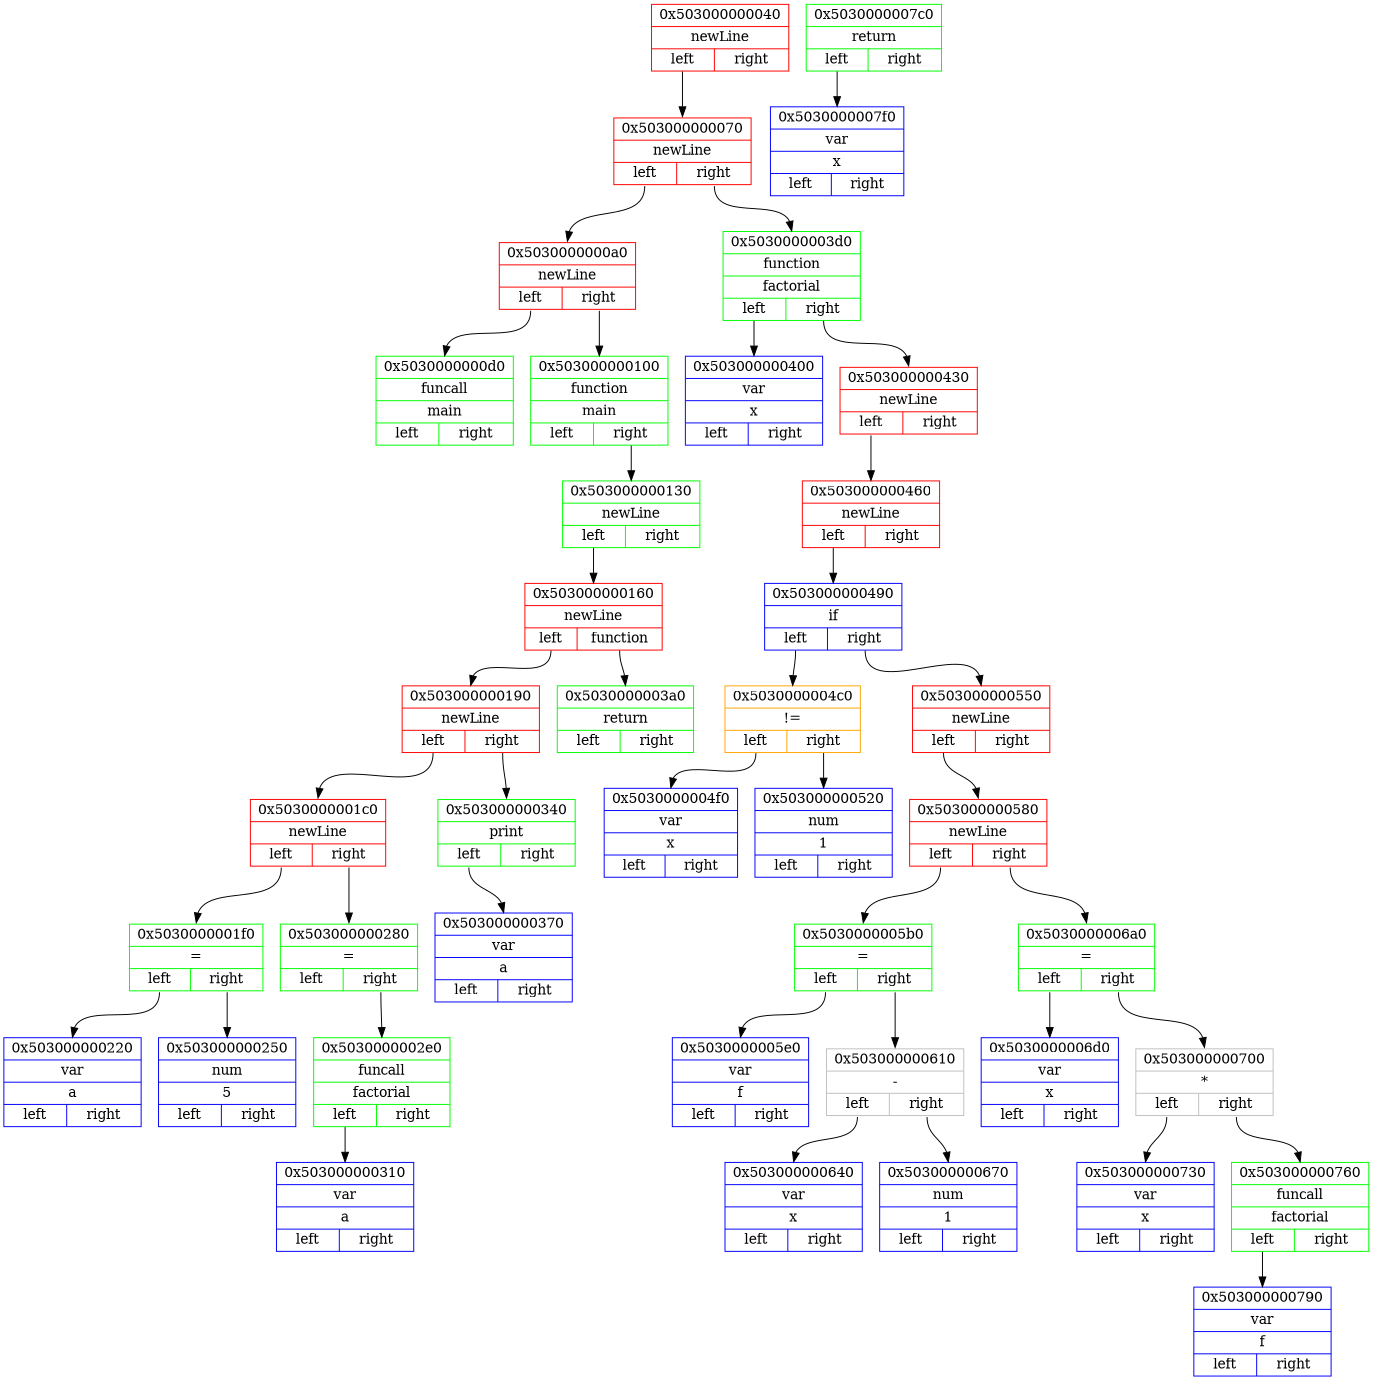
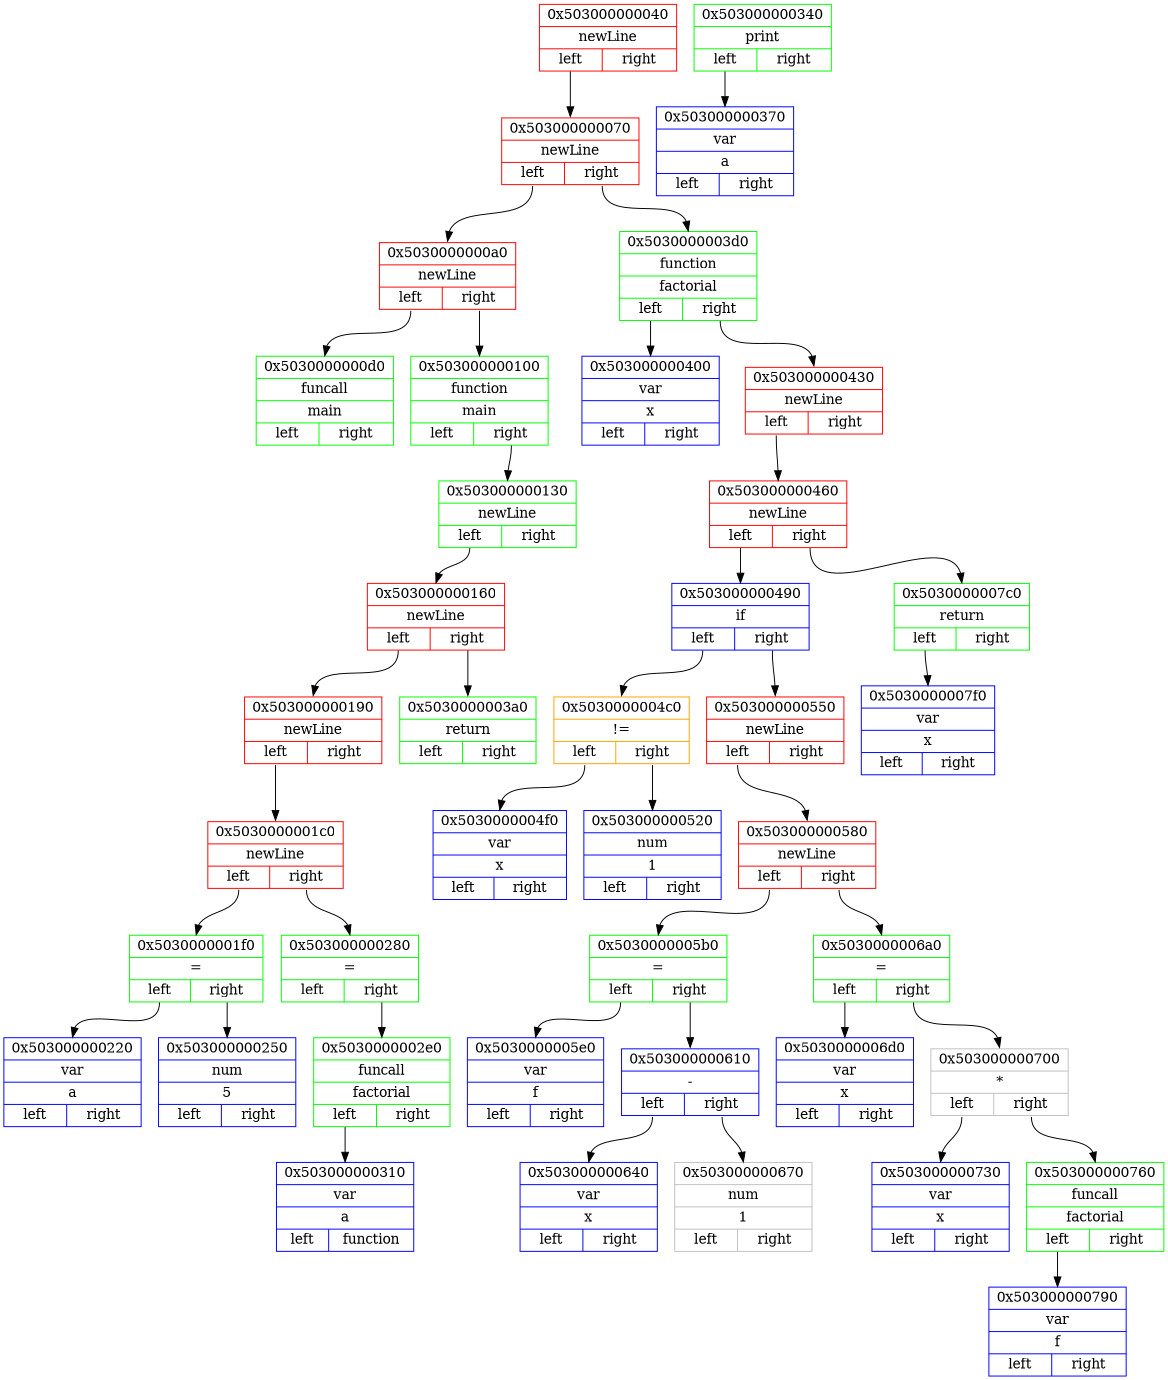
edge "0x503000000460" -> "0x5030000007c0": added
node "0x503000000160": text "function" -> "right"
edge "0x503000000190" -> "0x503000000340": removed
node "0x503000000610": color grey -> blue
node "0x503000000670": color blue -> grey
node "0x503000000310": text "right" -> "function"
